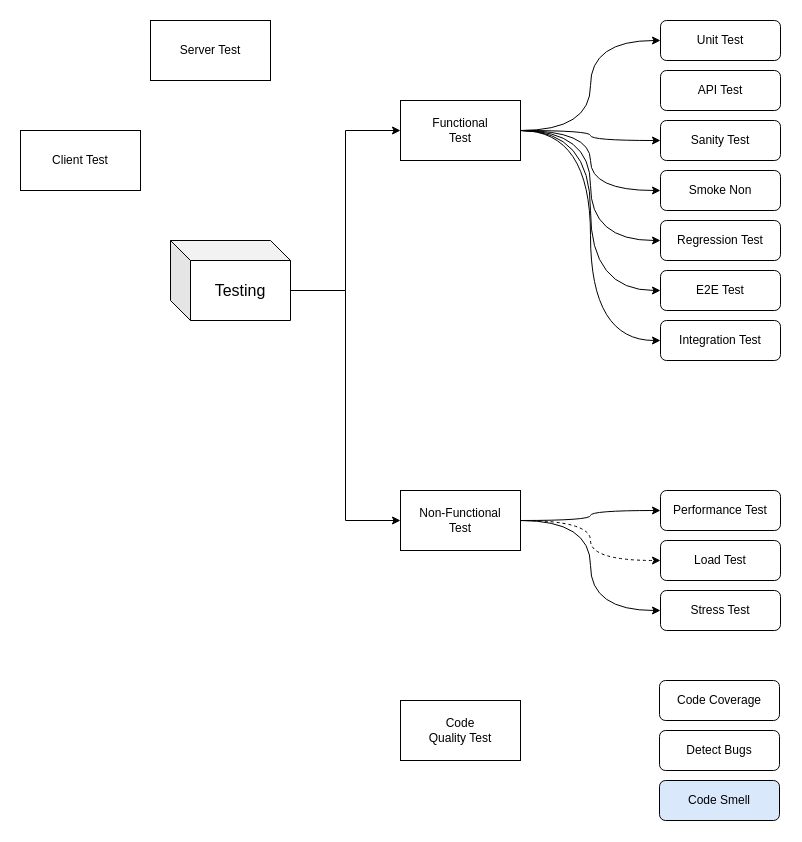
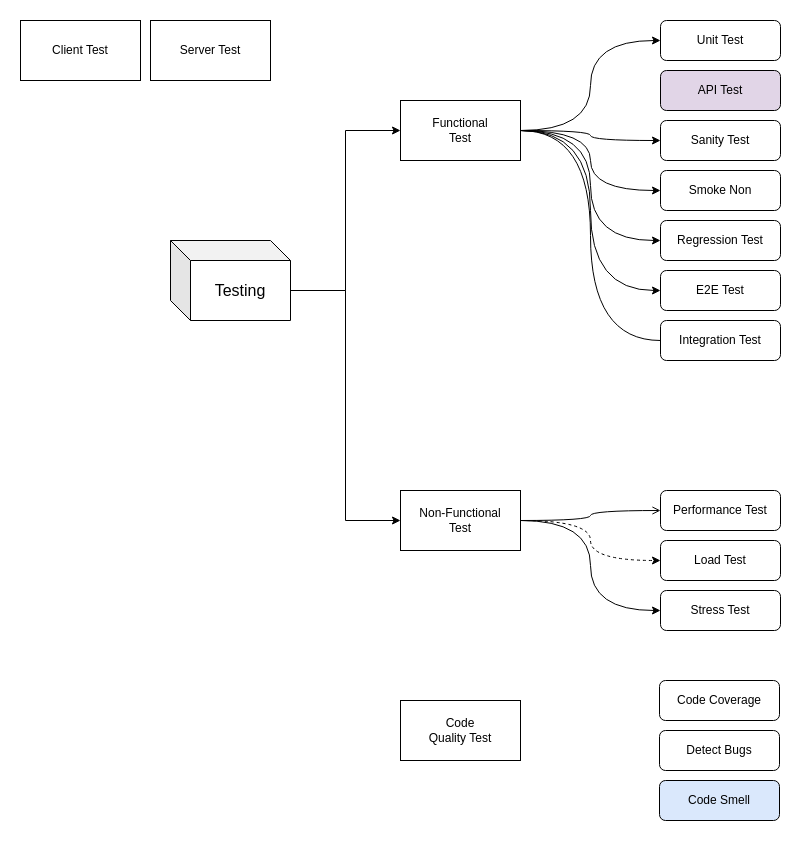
node "API Test": fillcolor #ffffff -> #e1d5e7
node "Client Test": moved (81, 161) -> (81, 51)
edge "FunctionalTest" -> "Integration Test": arrowhead classic -> none
edge "Non-FunctionalTest" -> "Performance Test": arrowhead classic -> open
